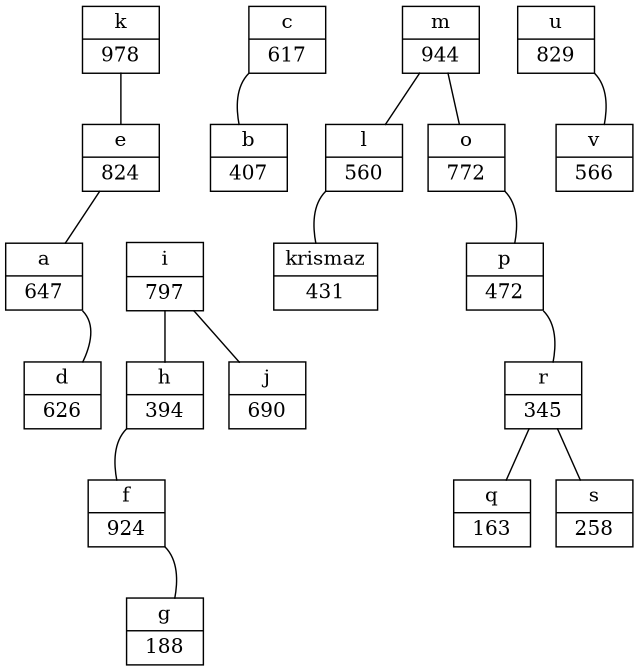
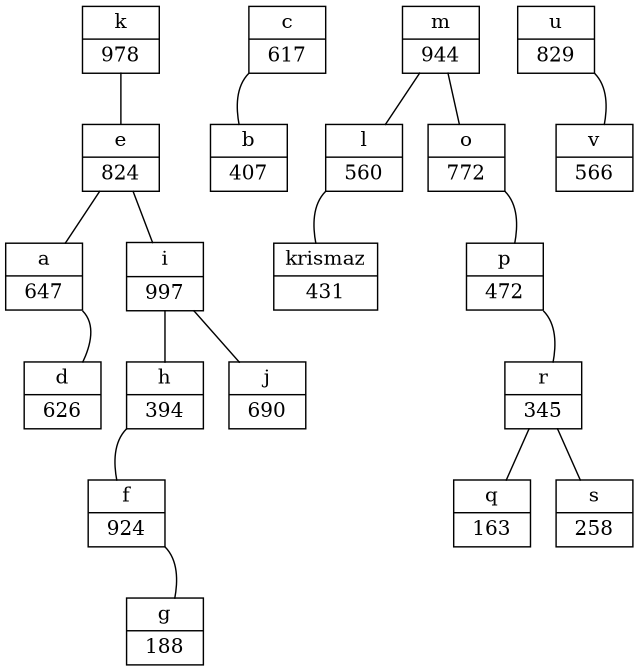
edge "e" -- "i": added
node "i": text "797" -> "997"
